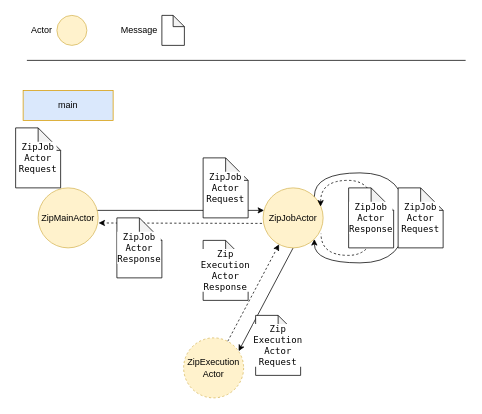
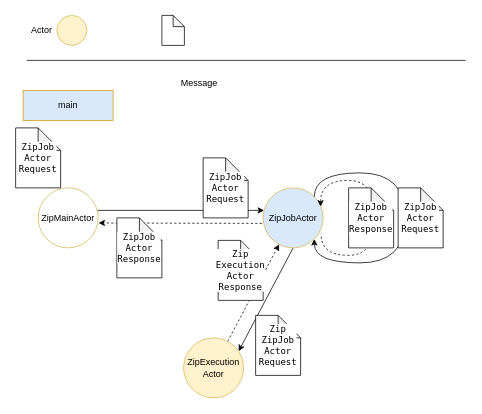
node "Message": moved (139, 30) -> (199, 83)
node "ZipMainActor": fillcolor #fff2cc -> #ffffff
node "ZipJobActor": fillcolor #fff2cc -> #dae8fc
node "Zip Execution Actor Response": moved (225, 270) -> (240, 270)
node "Zip Execution Actor Request": label "Zip Execution Actor Request" -> "Zip ZipJob Actor Request"
node "ZipExecution Actor": style dashed -> solid
